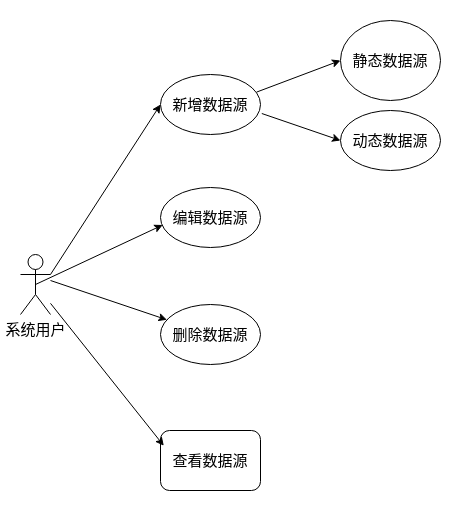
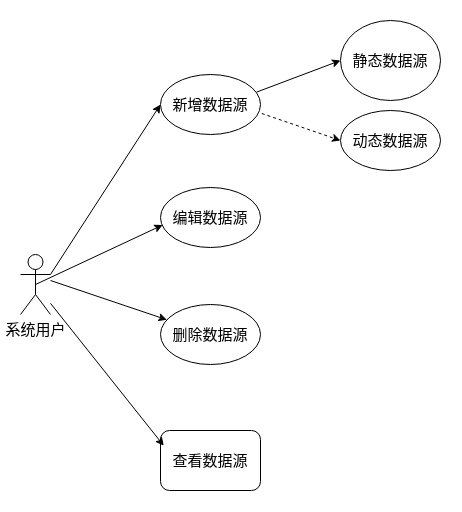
edge "新增数据源" -> "动态数据源": style solid -> dashed
